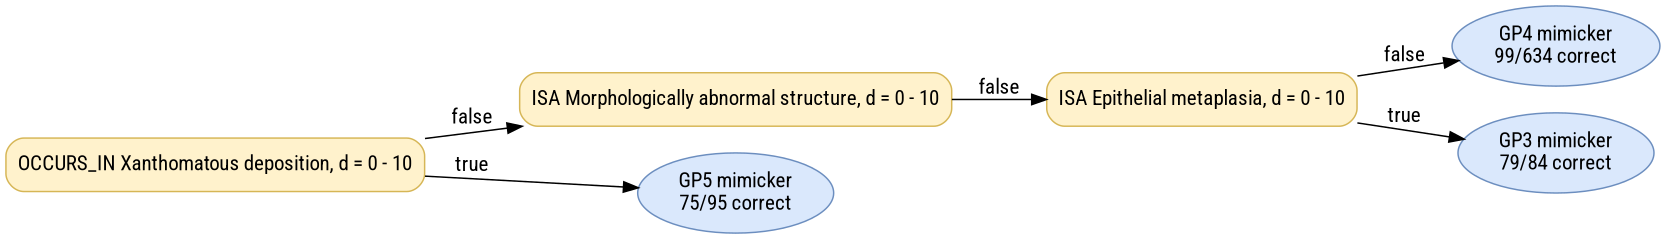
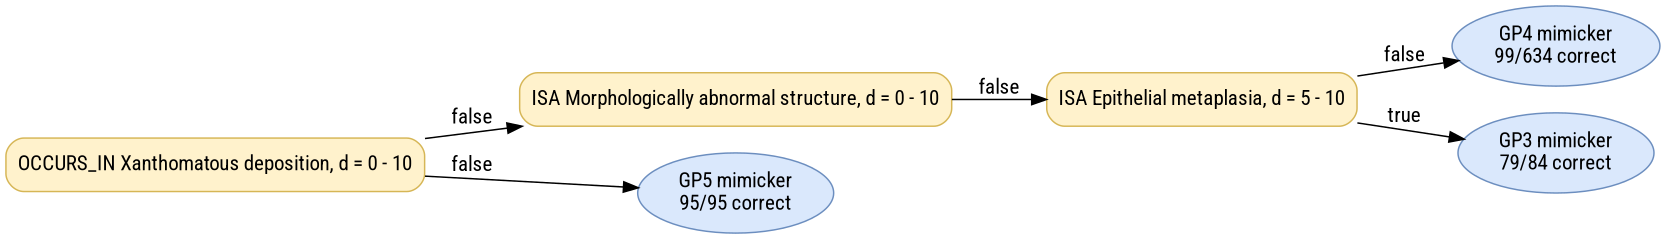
node "ISA Epithelial metaplasia, d = 0 - 10": label "ISA Epithelial metaplasia, d = 0 - 10" -> "ISA Epithelial metaplasia, d = 5 - 10"
edge "OCCURS_IN Xanthomatous deposition, d = 0 - 10" -> "GP5 mimicker": label "true" -> "false"
node "GP5 mimicker": text "75/95 correct" -> "95/95 correct"
